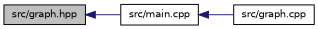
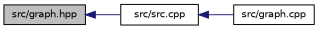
node "src/main.cpp": label "src/main.cpp" -> "src/src.cpp"
